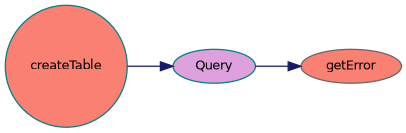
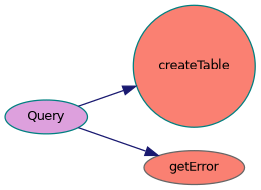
edge "createTable" -> "Query": reversed
